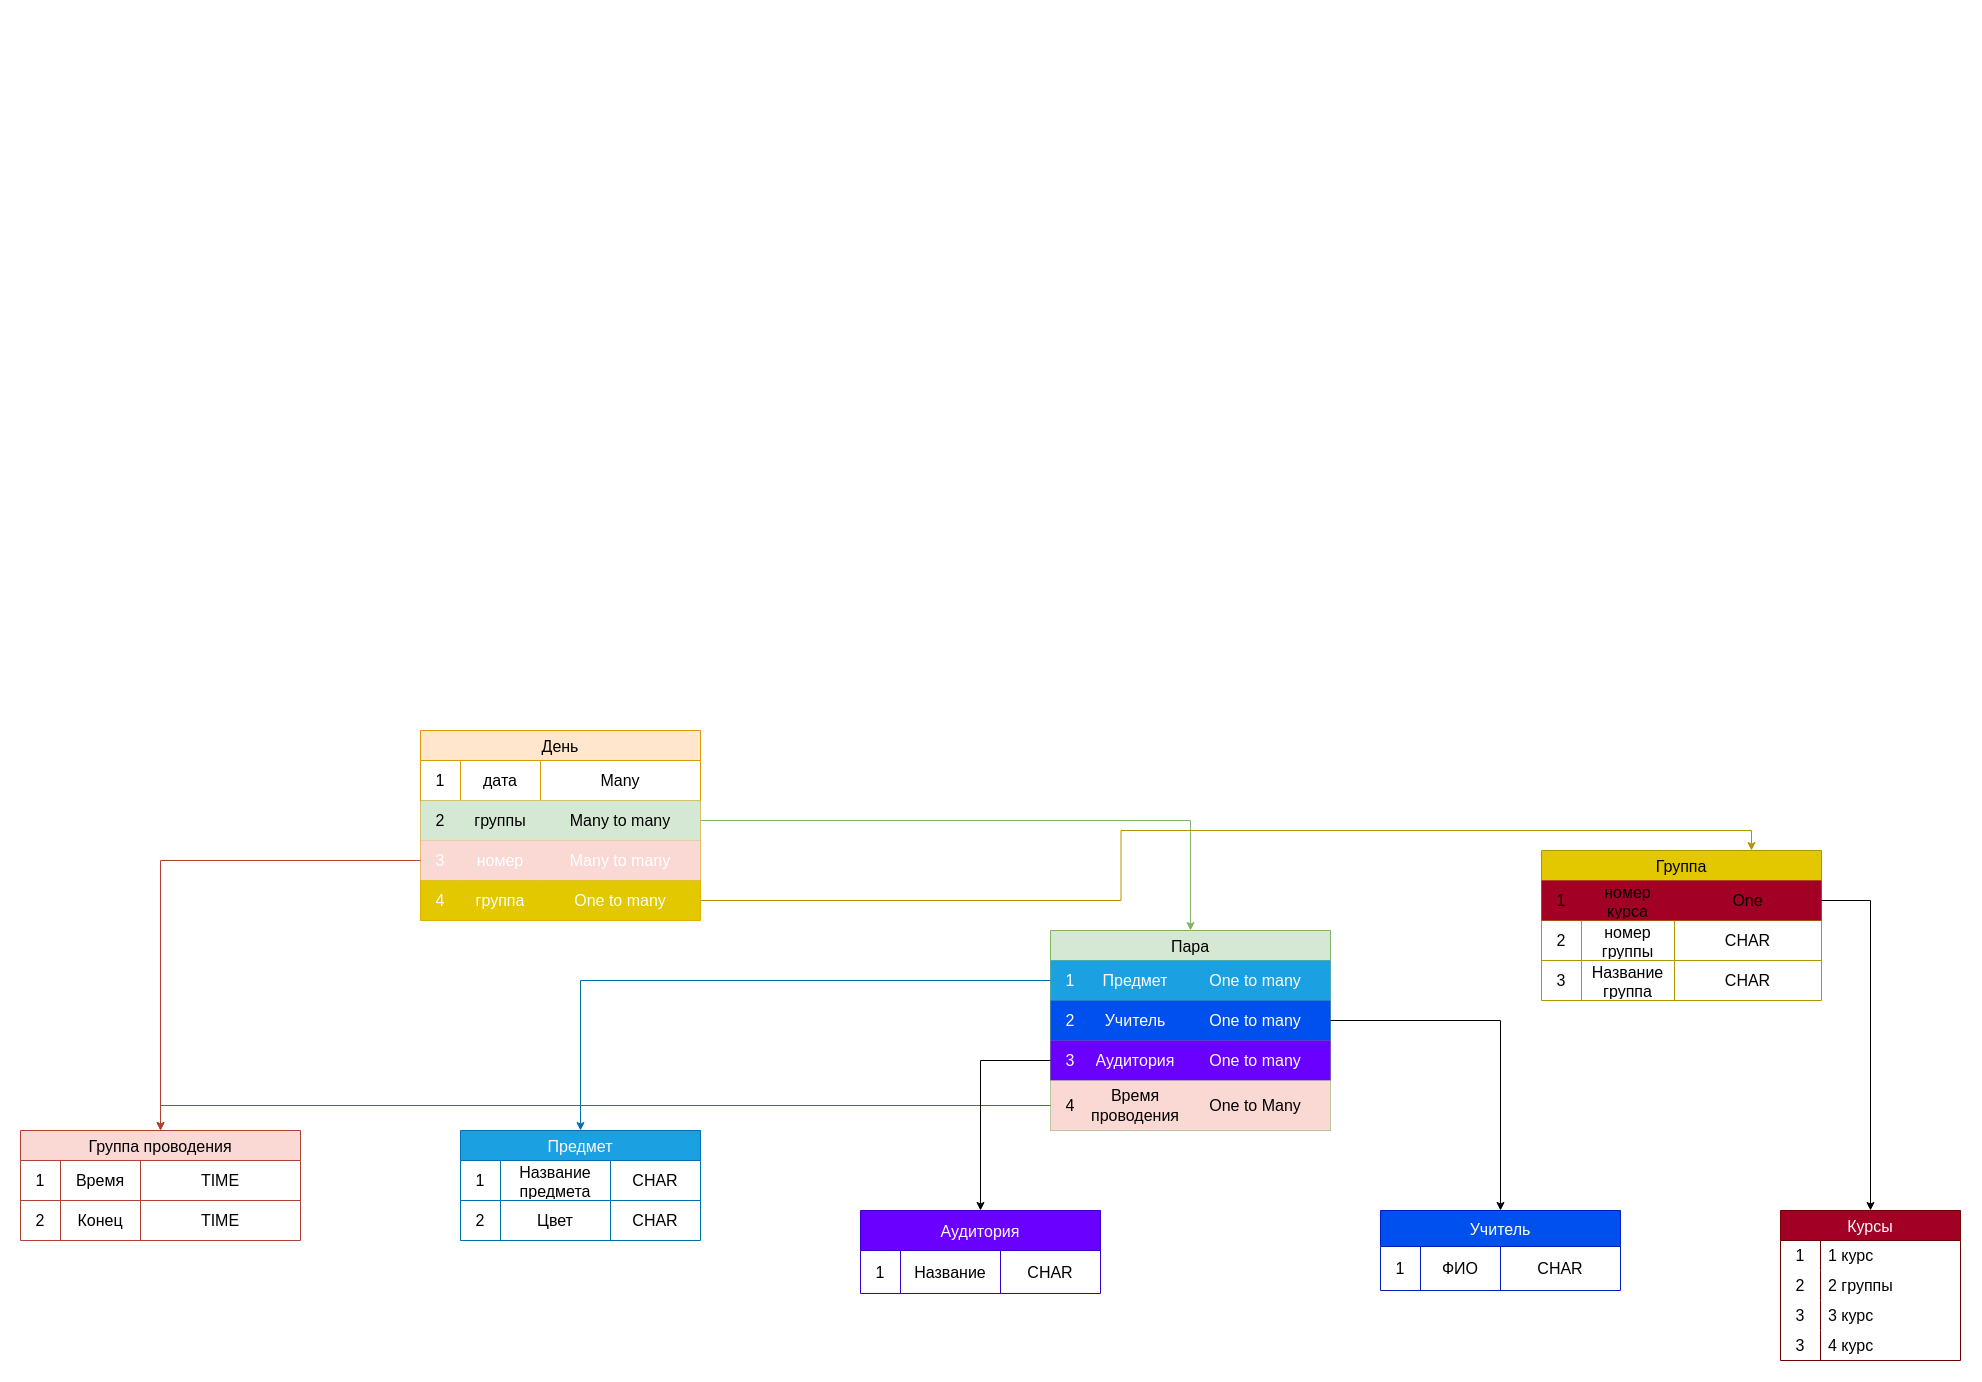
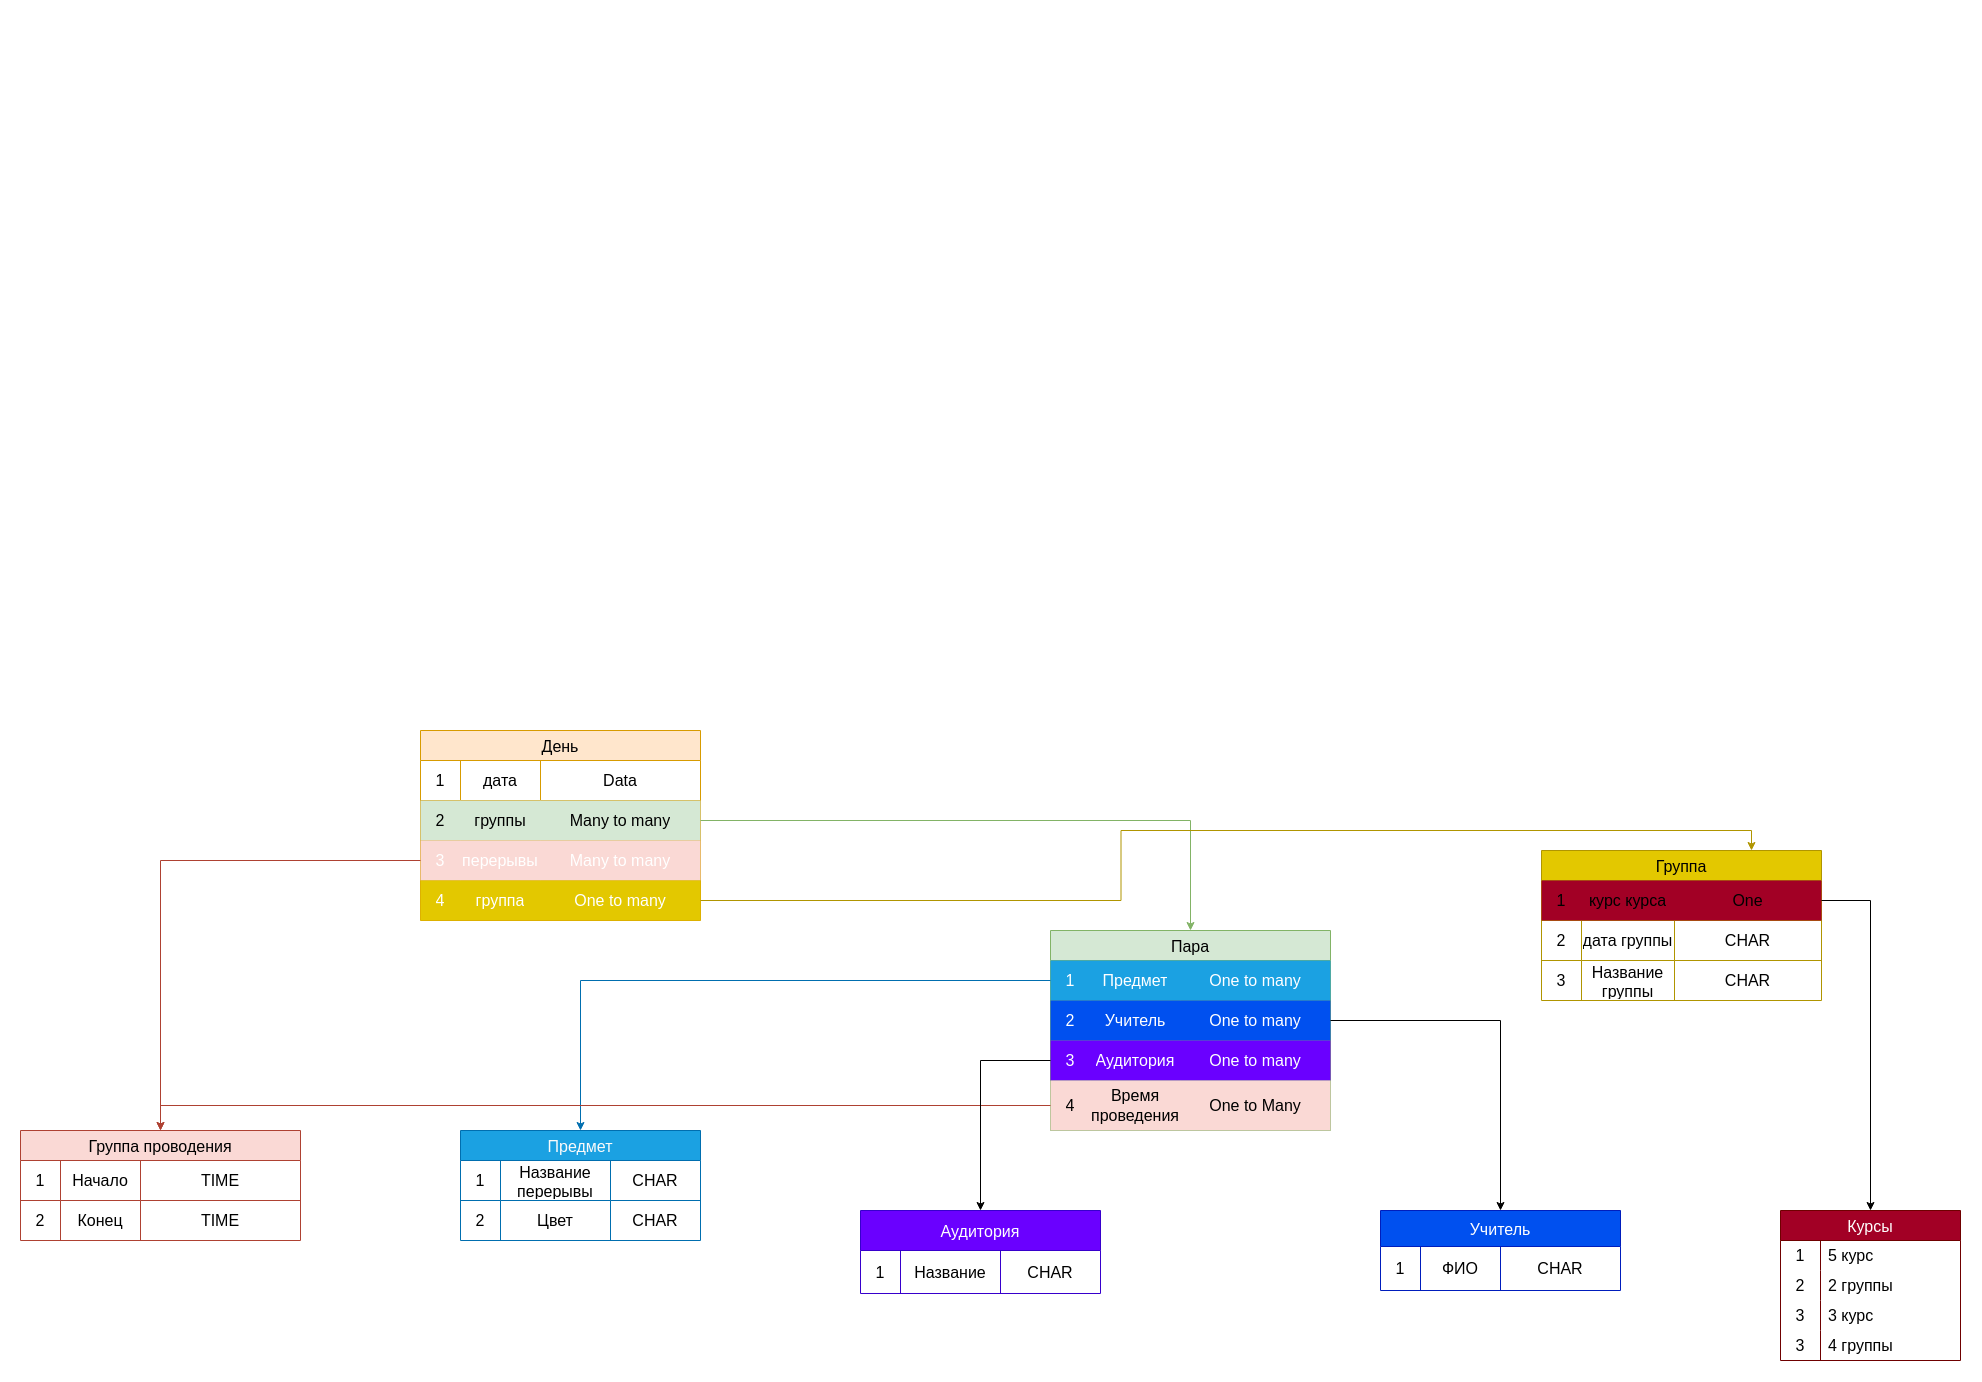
node "Many": label "Many" -> "Data"
node "номер": label "номер" -> "перерывы"
node "номер курса": label "номер курса" -> "курс курса"
node "номер группы": label "номер группы" -> "дата группы"
node "Название группа": label "Название группа" -> "Название группы"
node "Время проводения": label "Время проводения" -> "Время проведения"
node "Время": label "Время" -> "Начало"
node "Название предмета": label "Название предмета" -> "Название перерывы"
node "1 курс": label "1 курс" -> "5 курс"
node "4 курс": label "4 курс" -> "4 группы"
